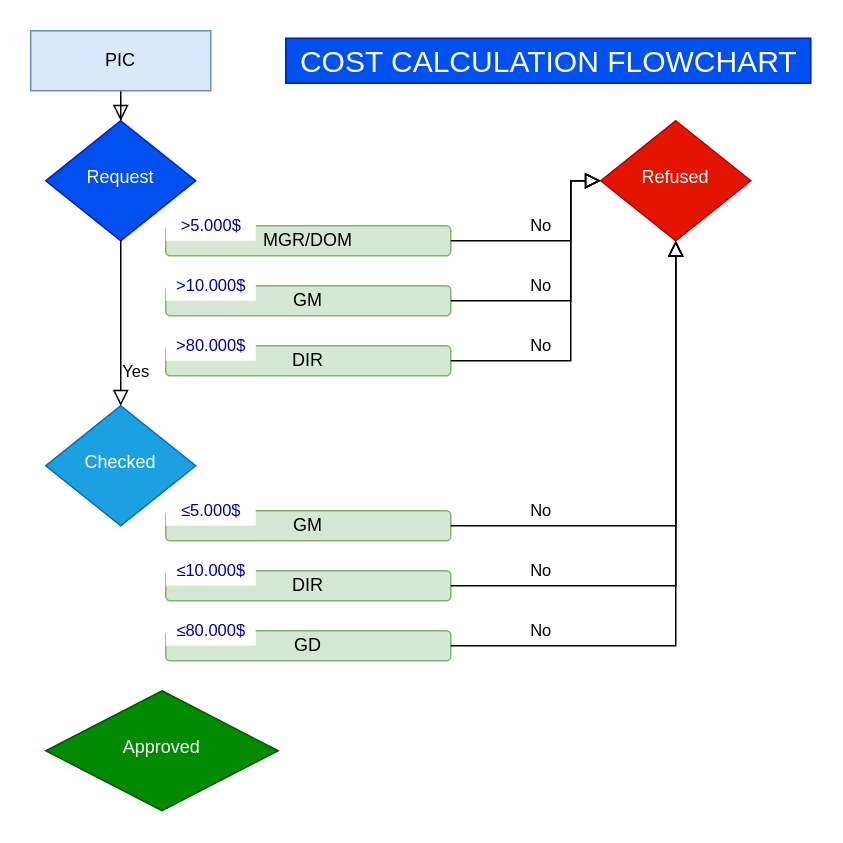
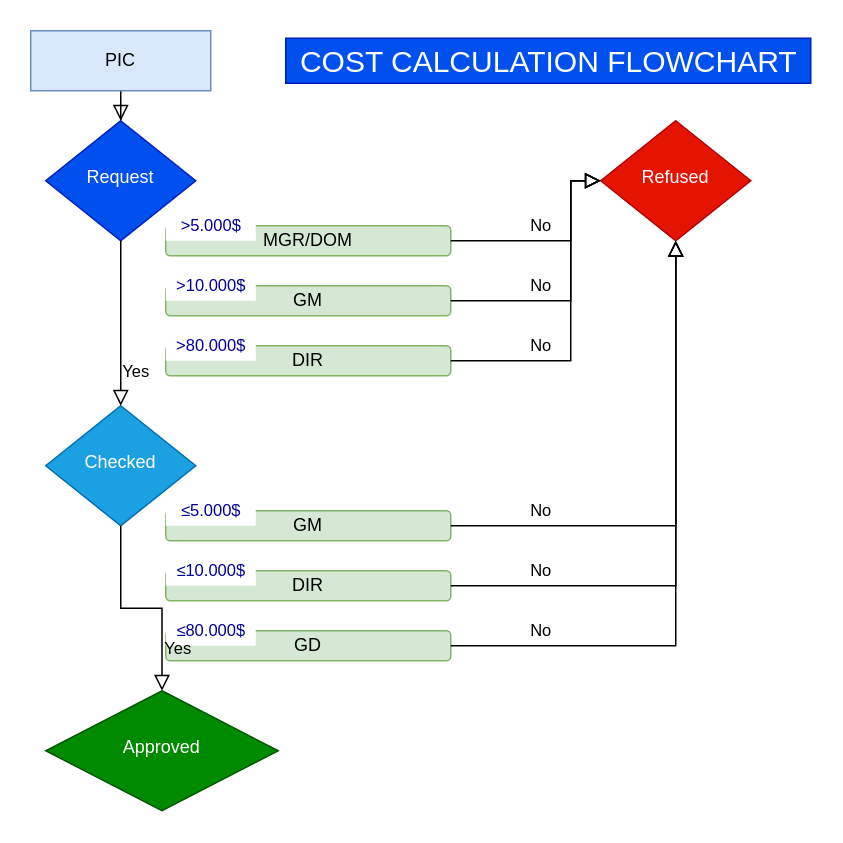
edge "Checked" -> "Approved": added, label "Yes"
